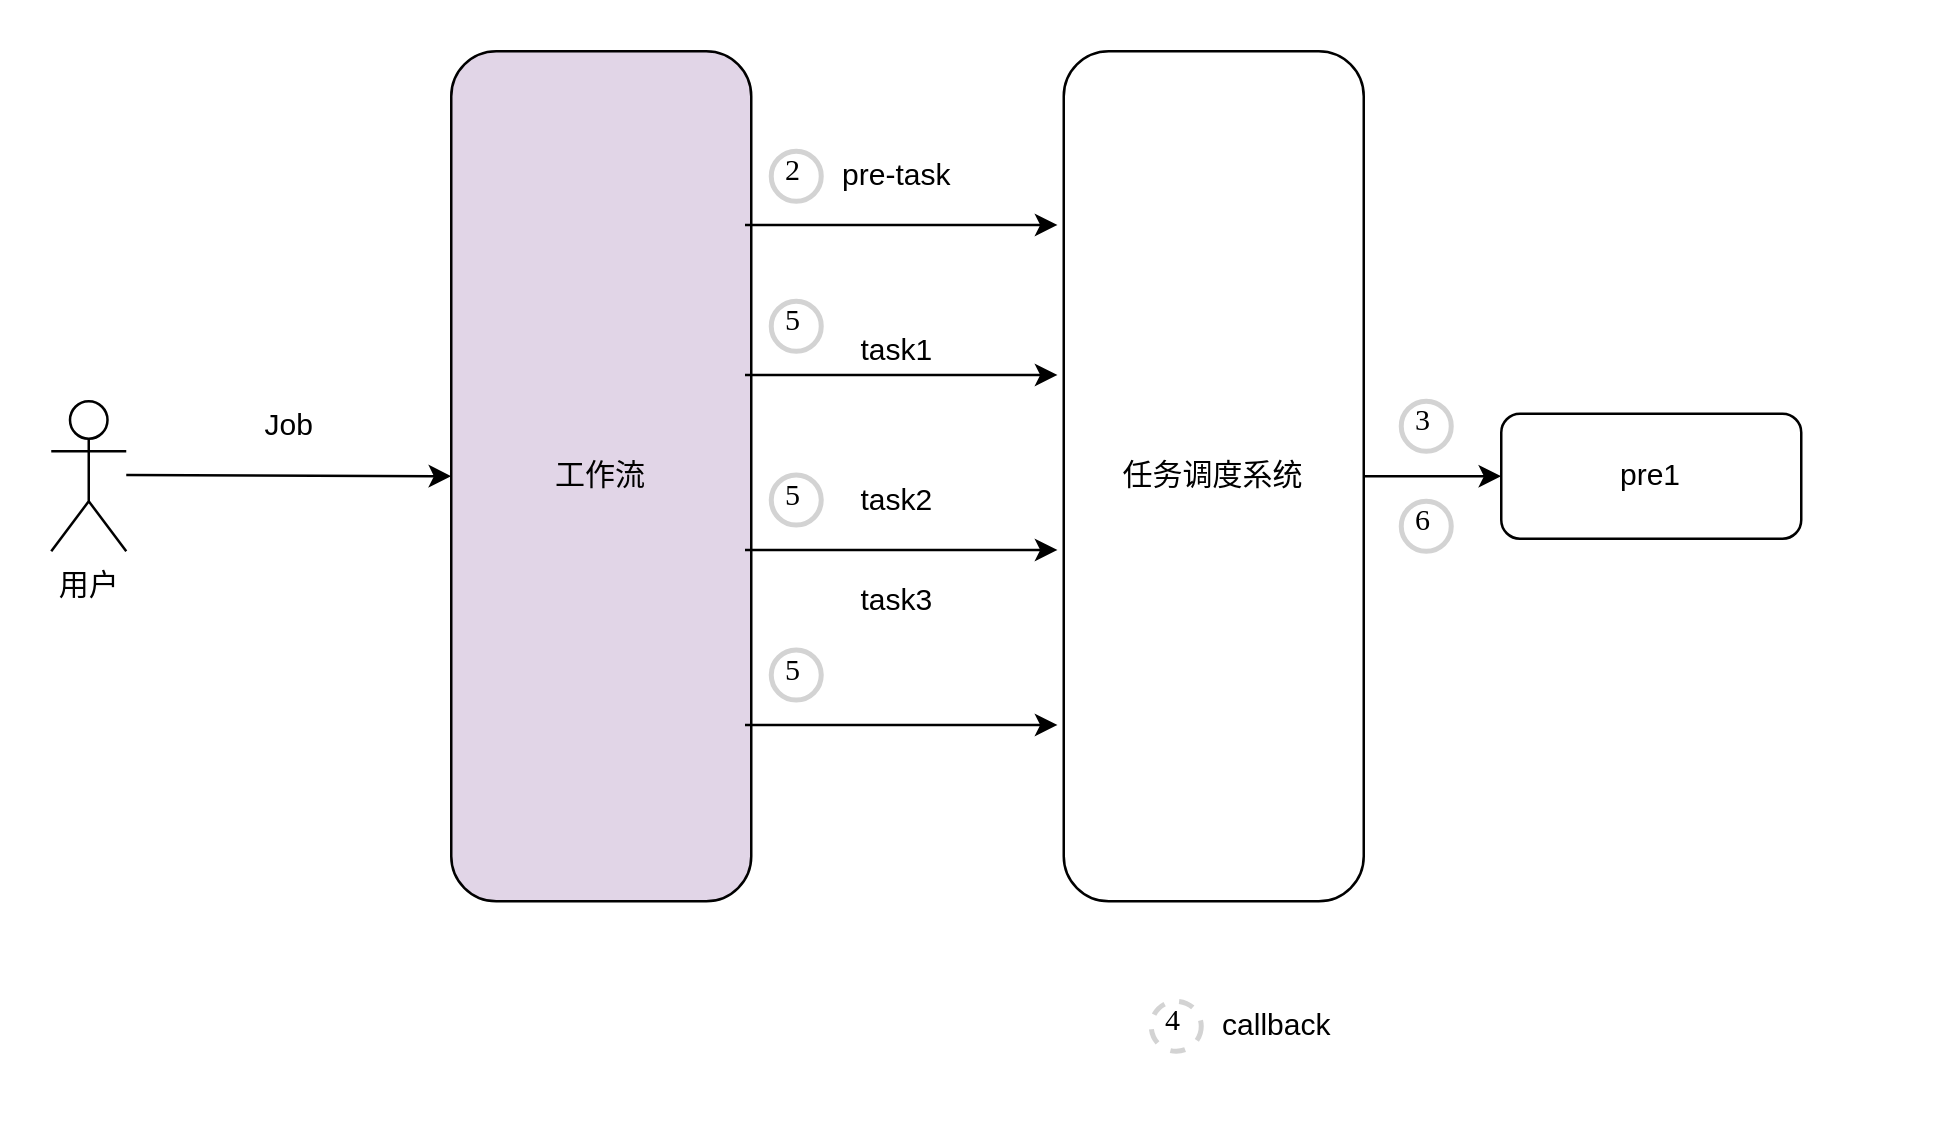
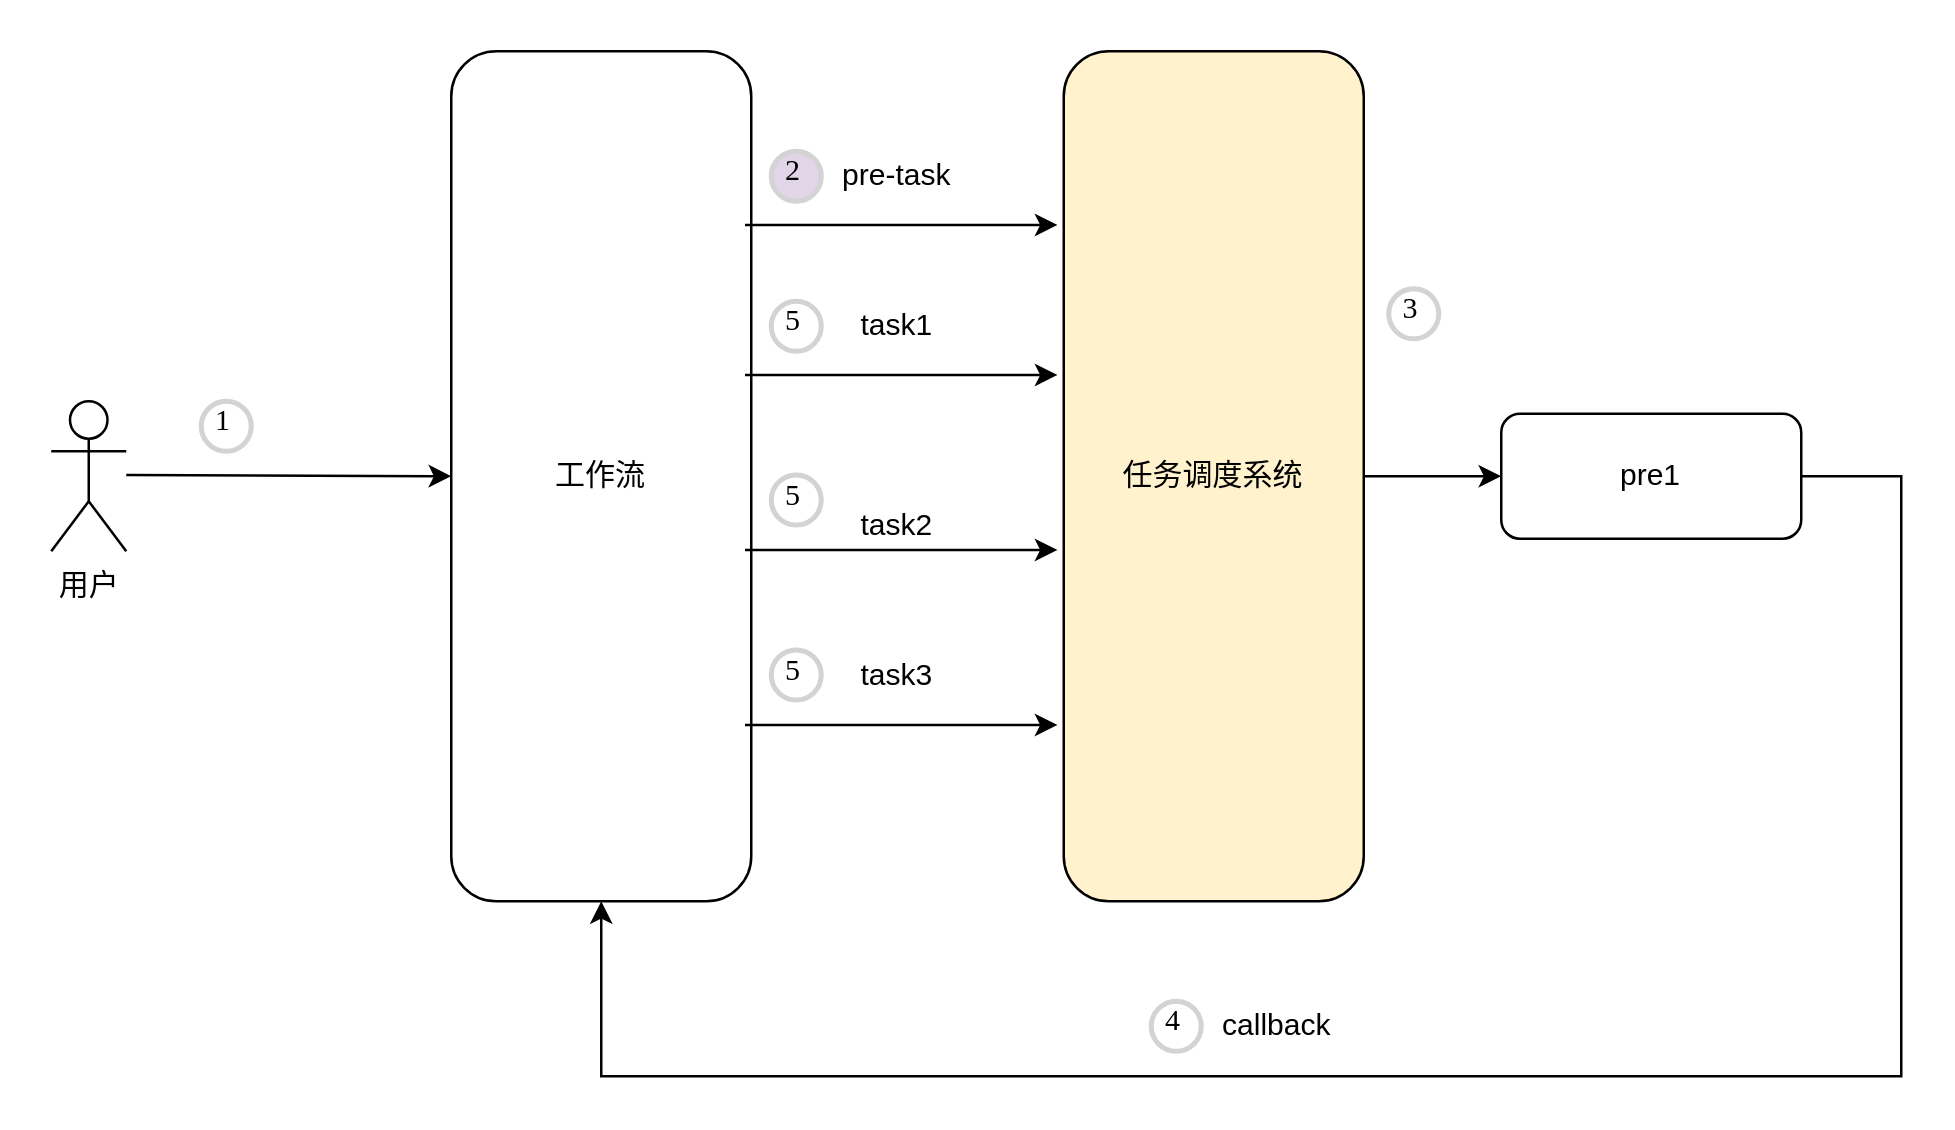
node "2": fillcolor #ffffff -> #e1d5e7
node "task1": moved (895, 350) -> (895, 325)
node "1": added
node "Job": removed
node "3": moved (1426, 426) -> (1414, 314)
node "工作流": fillcolor #e1d5e7 -> #ffffff
node "任务调度系统": fillcolor #ffffff -> #fff2cc
node "task2": moved (895, 500) -> (895, 525)
node "6": removed
node "task3": moved (895, 600) -> (895, 675)
node "4": style dashed -> solid
edge "pre1" -> "工作流": added
